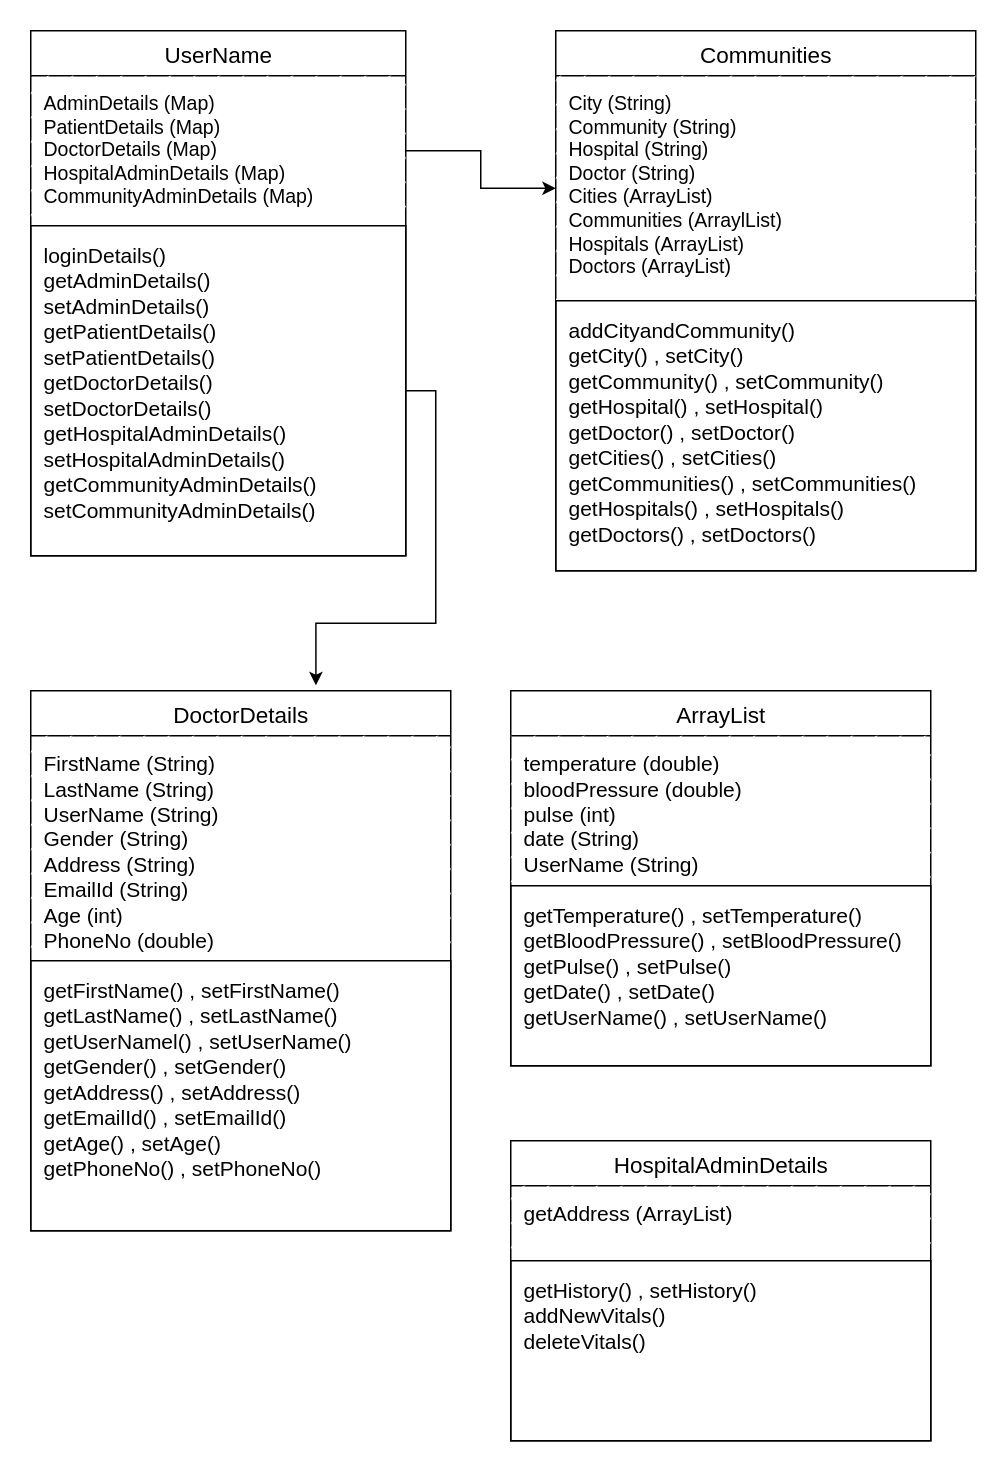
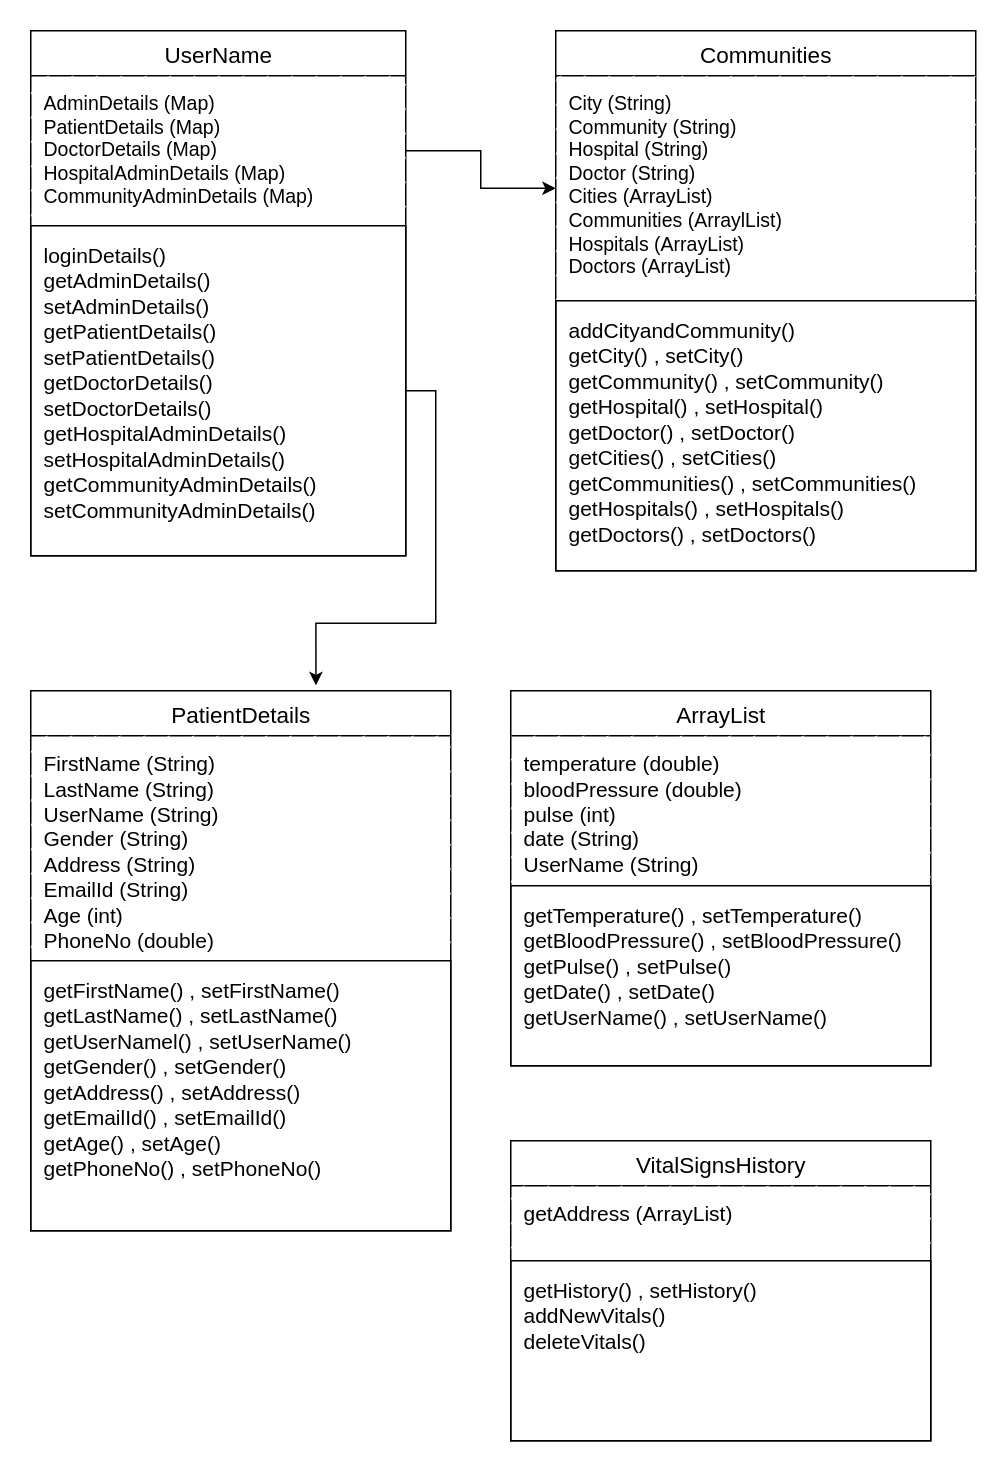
node "DoctorDetails": label "DoctorDetails" -> "PatientDetails"
node "HospitalAdminDetails": label "HospitalAdminDetails" -> "VitalSignsHistory"
